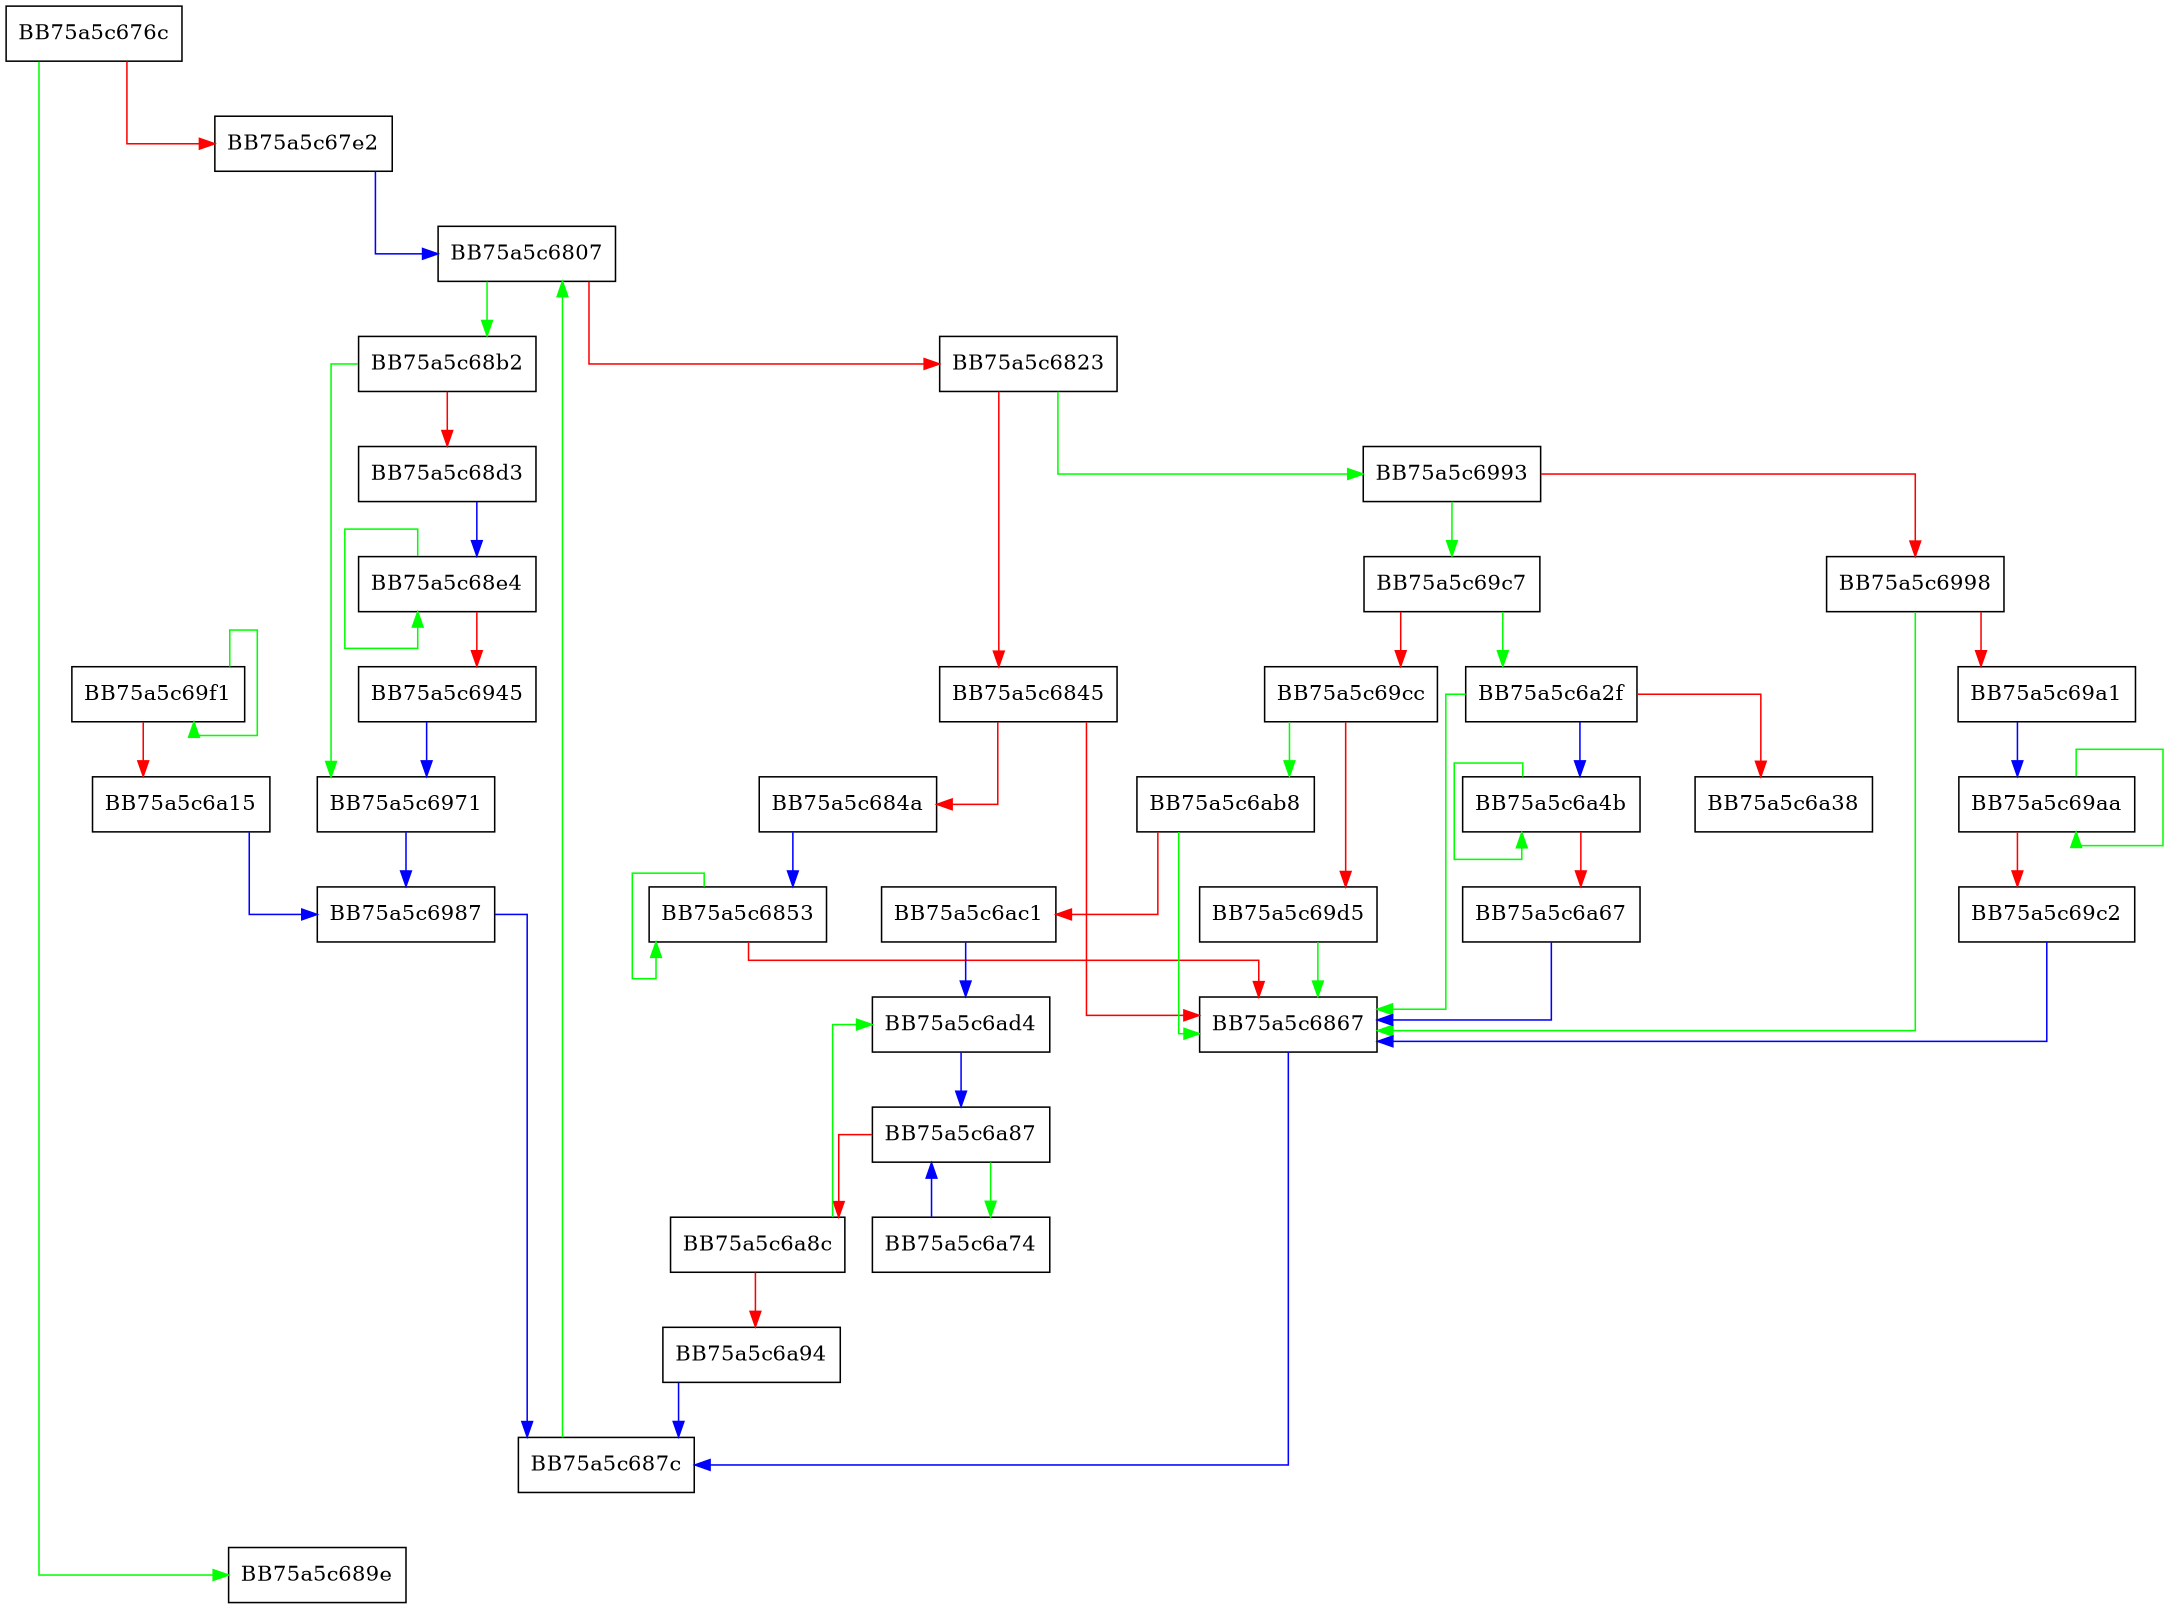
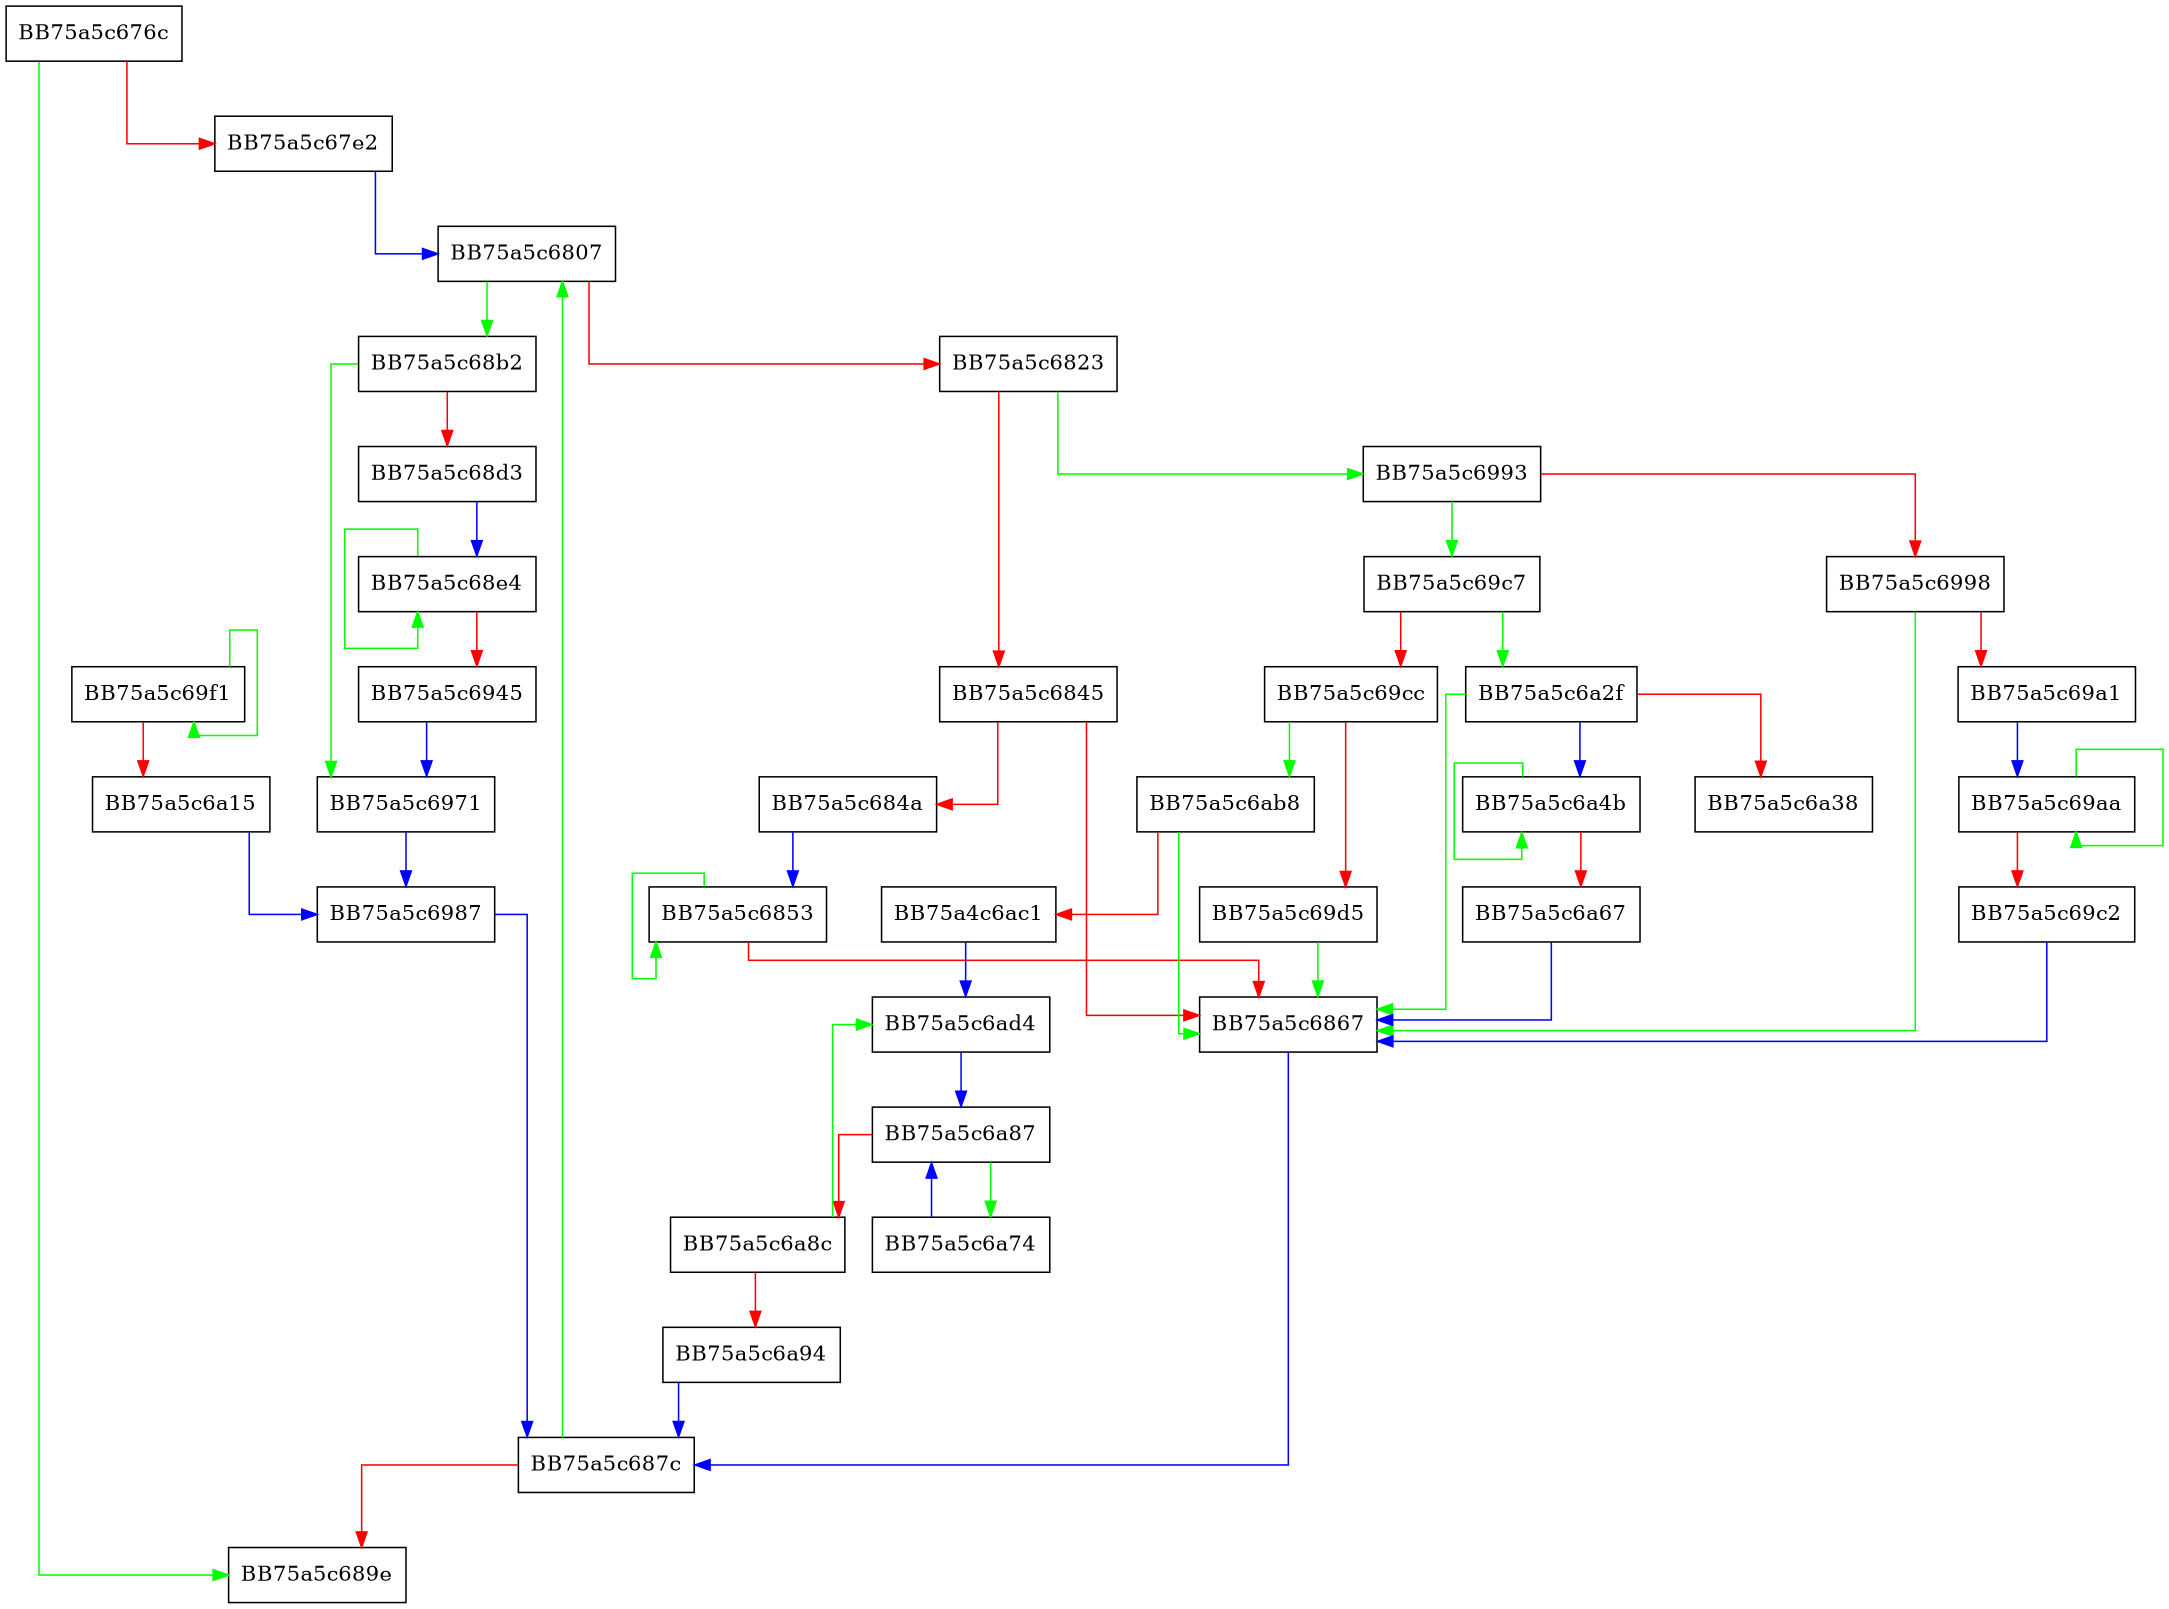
node "BB75a5c6ac1": label "BB75a5c6ac1" -> "BB75a4c6ac1"
edge "BB75a5c687c" -> "BB75a5c689e": added
